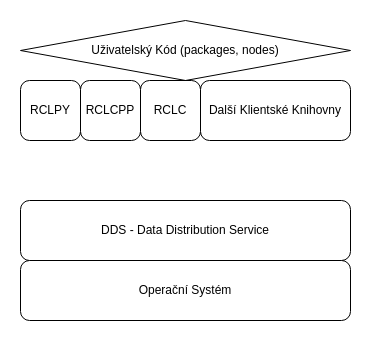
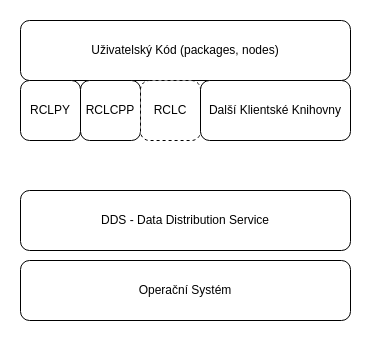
node "Uživatelský Kód (packages, nodes)": shape diamond -> rounded rectangle
node "RCLC": style solid -> dashed
node "DDS - Data Distribution Service": moved (186, 231) -> (186, 221)
